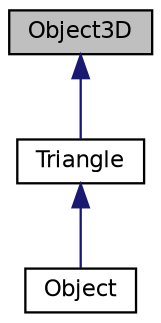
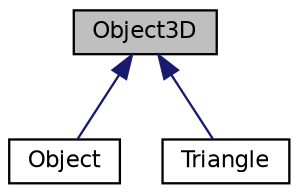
edge "Object" -> "Triangle": now "Object" -> "Object3D"
